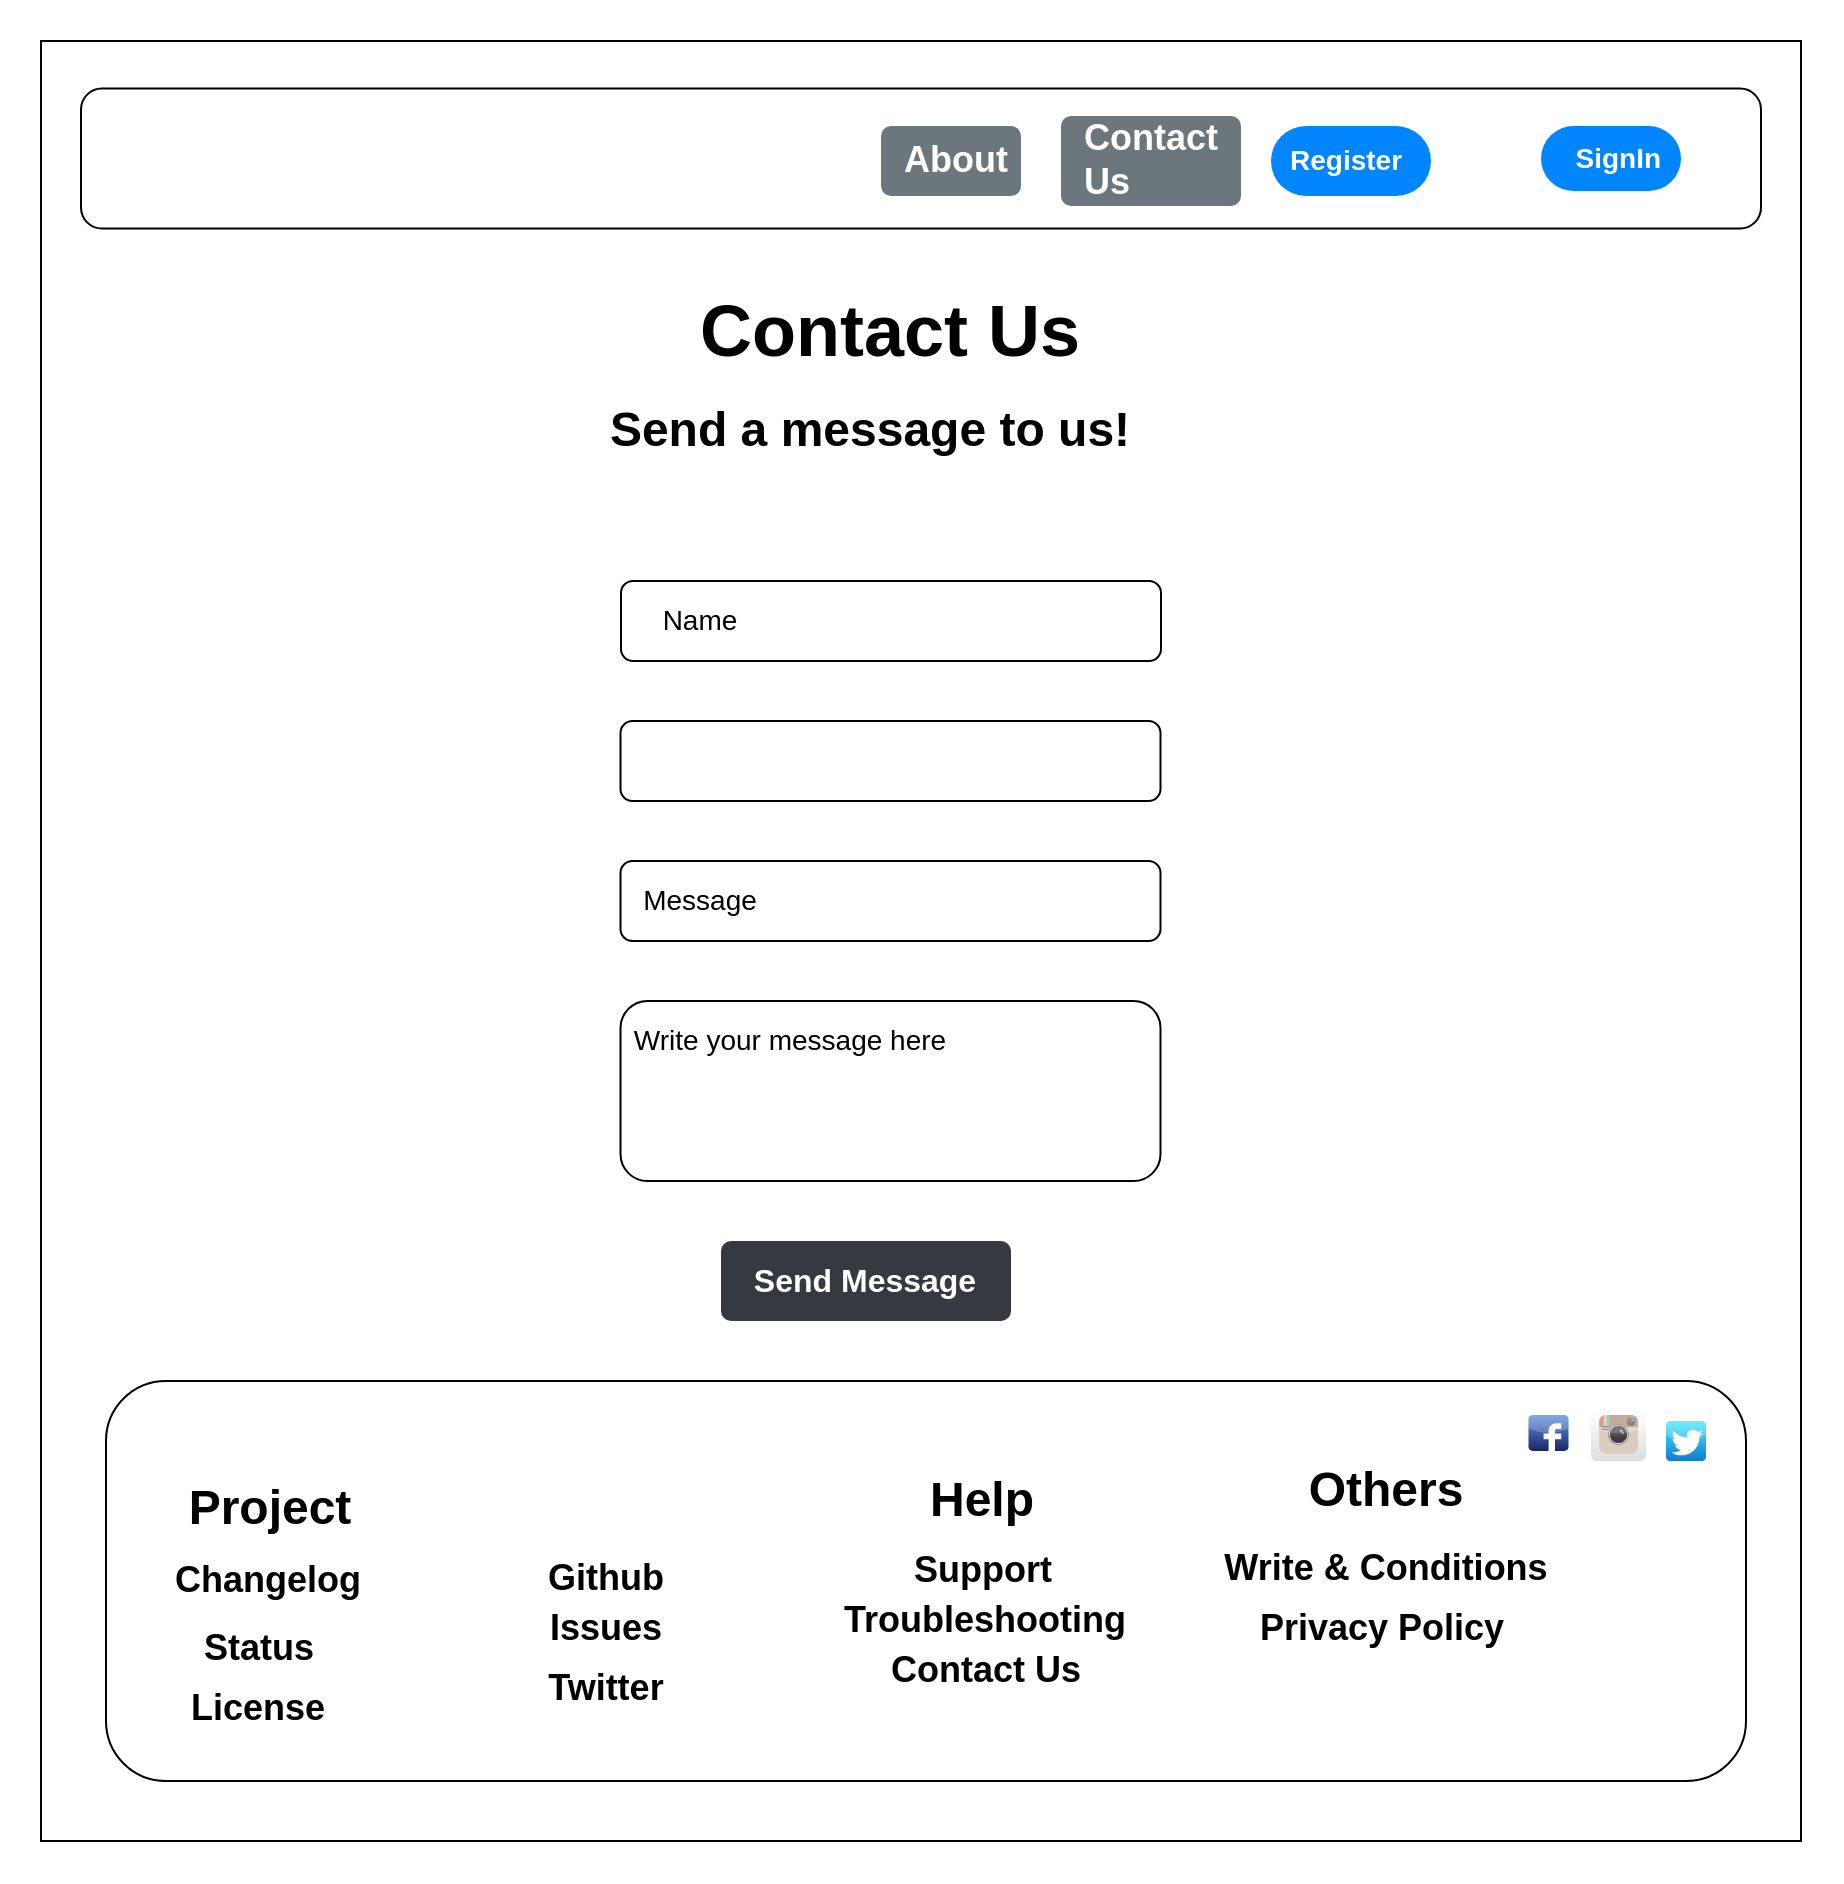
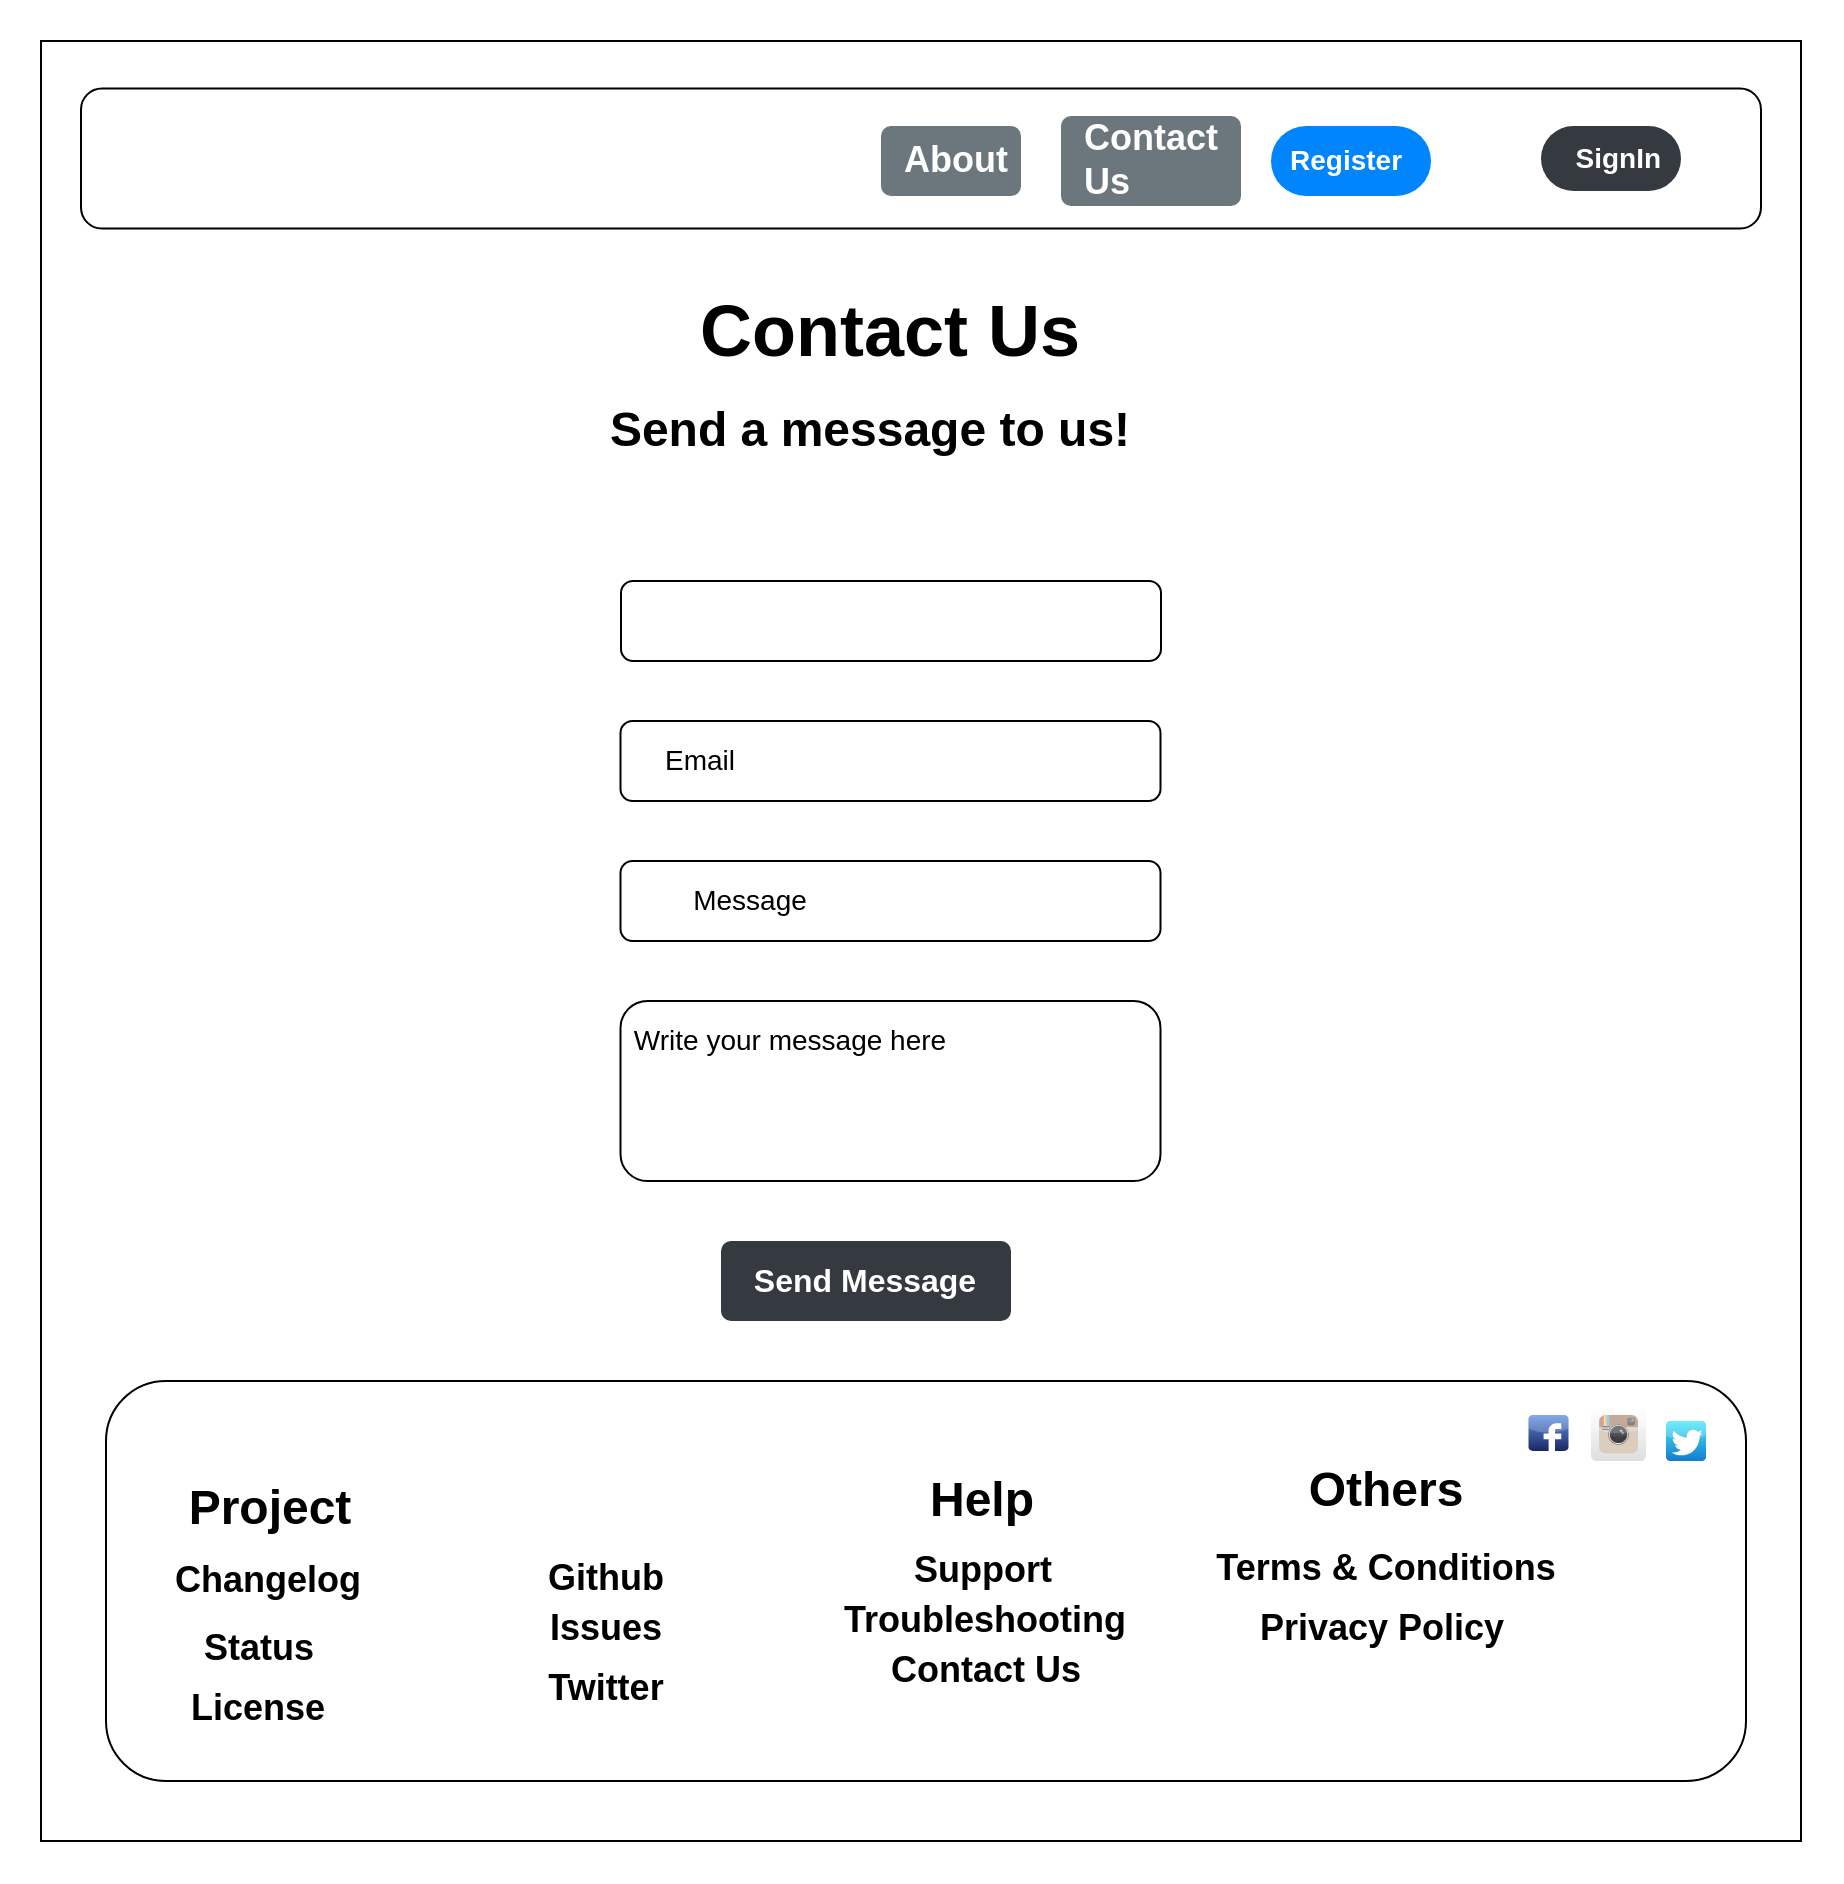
node "SignIn": fillcolor #0085fc -> #343a40
node "Name": removed
node "Email": added
node "Message": moved (701, 901) -> (751, 901)
node "Write & Conditions": label "Write & Conditions" -> "Terms & Conditions"
